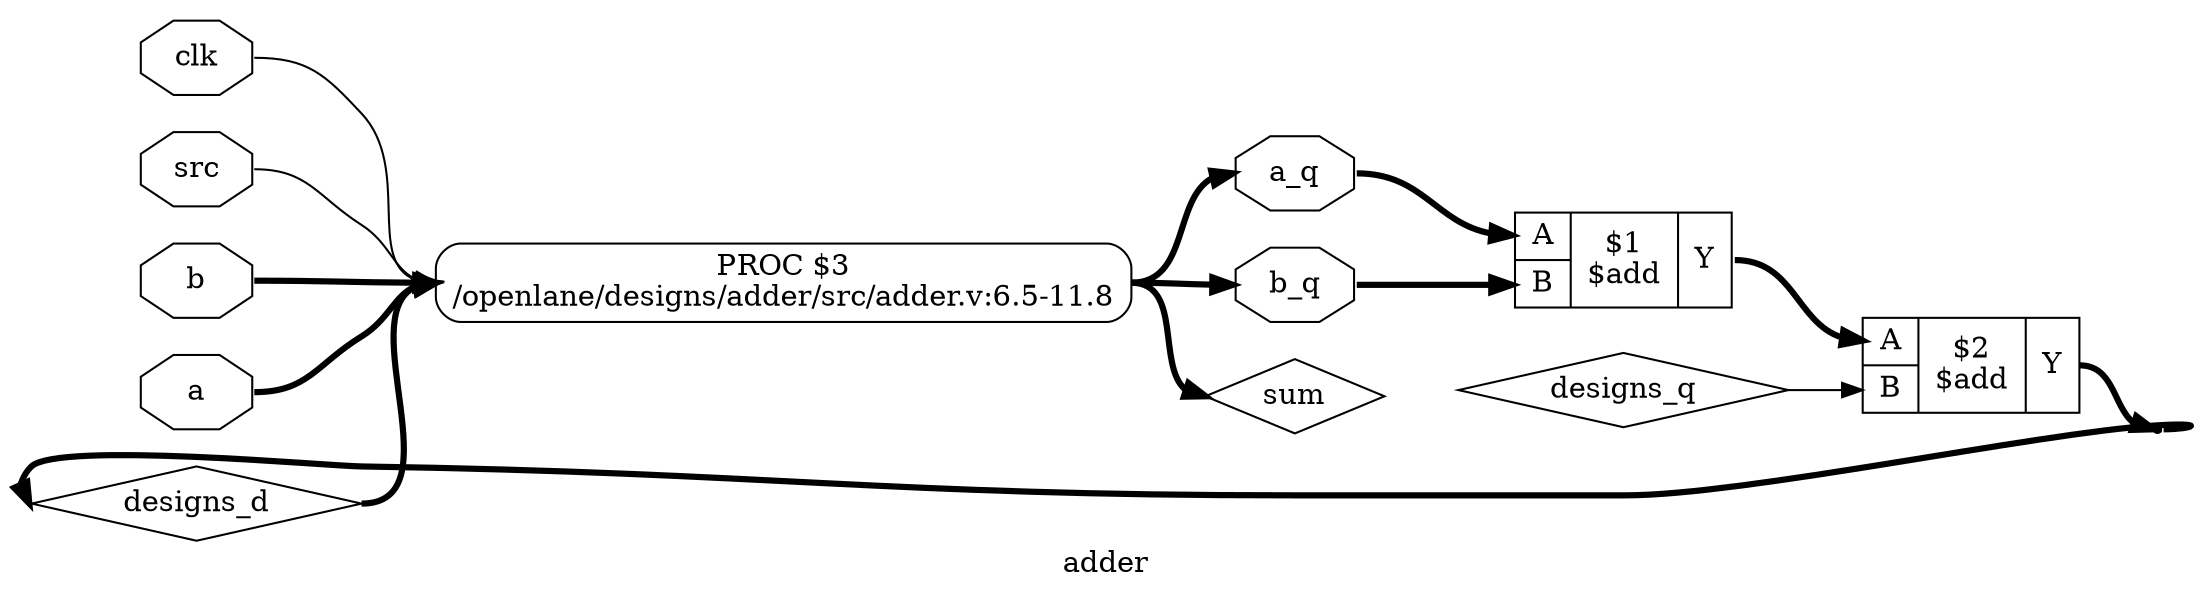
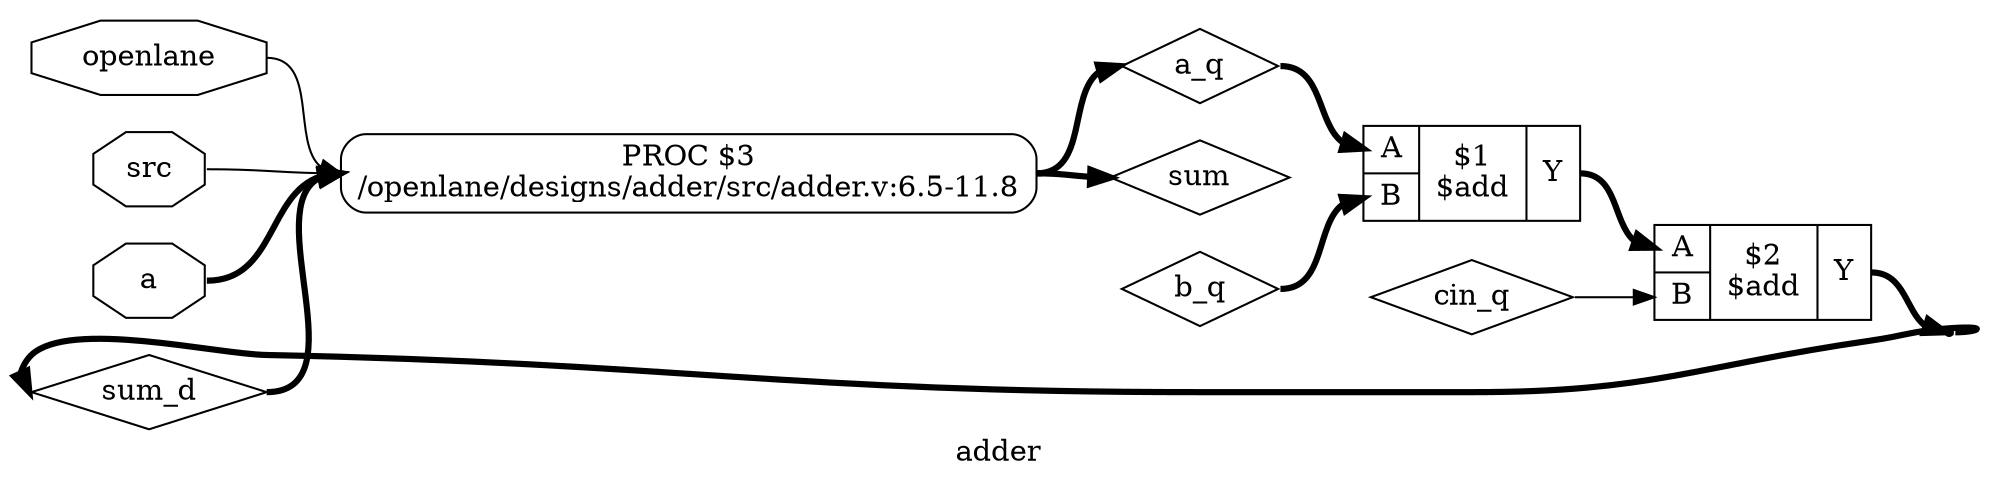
node "clk": label "clk" -> "openlane"
node "a_q": shape octagon -> diamond
node "b": removed
edge "PROC $3 /openlane/designs/adder/src/adder.v:6.5-11.8" -> "b_q": removed
node "b_q": shape octagon -> diamond
node "designs_q": label "designs_q" -> "cin_q"
node "designs_d": label "designs_d" -> "sum_d"
